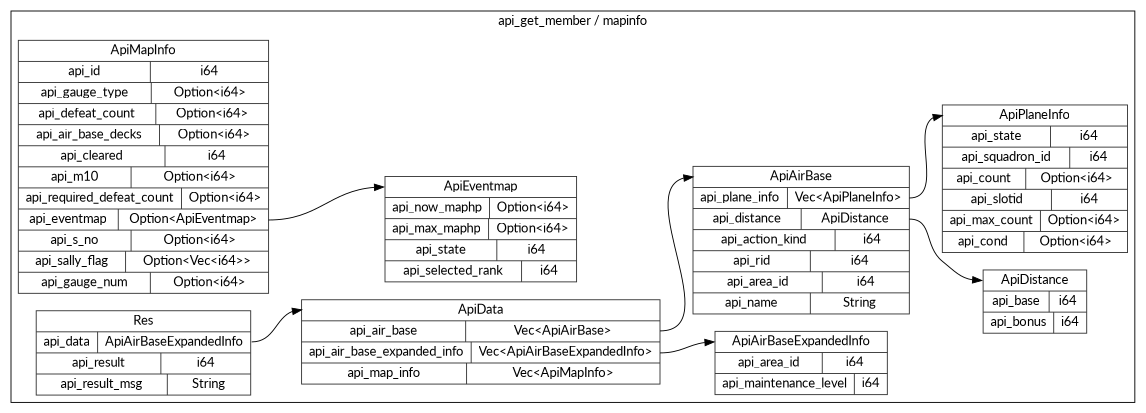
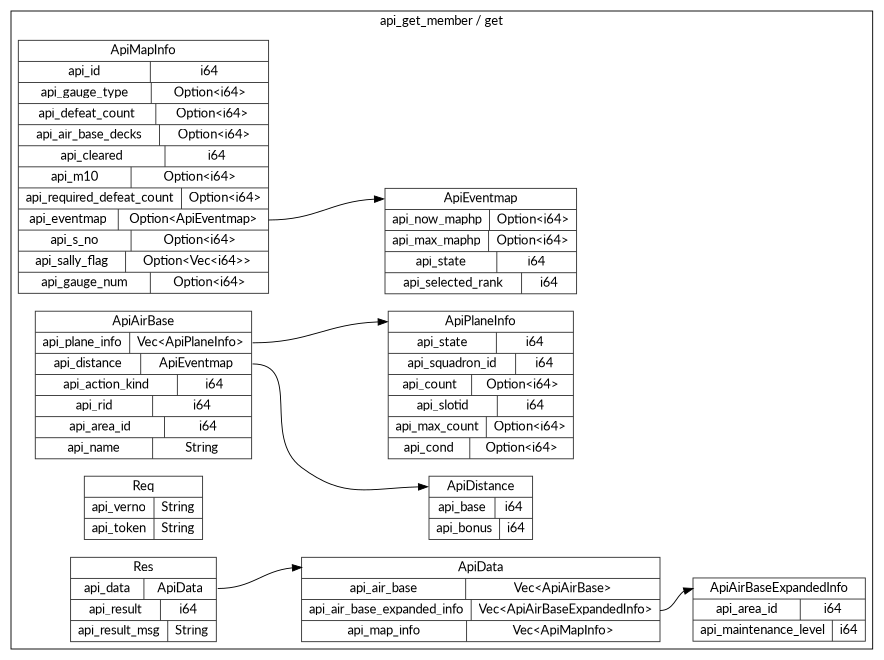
cluster "api_get_member / mapinfo": label "api_get_member / mapinfo" -> "api_get_member / get"
node "ApiAirBase": text "ApiDistance" -> "ApiEventmap"
edge "ApiData" -> "ApiAirBase": removed
node "Res": text "ApiAirBaseExpandedInfo" -> "ApiData"
node "Req": added
